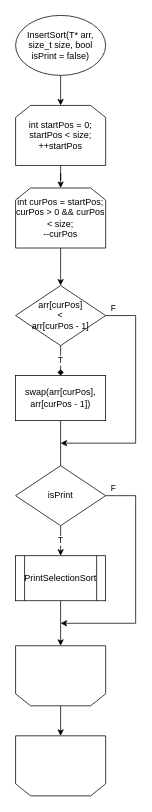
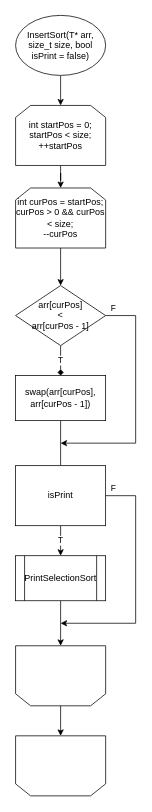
node "isPrint": shape diamond -> rectangle
